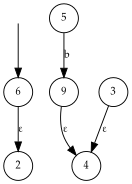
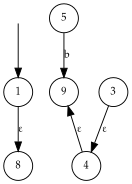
node "6": label "6" -> "1"
edge "9" -> "4": reversed
node "2": label "2" -> "8"
